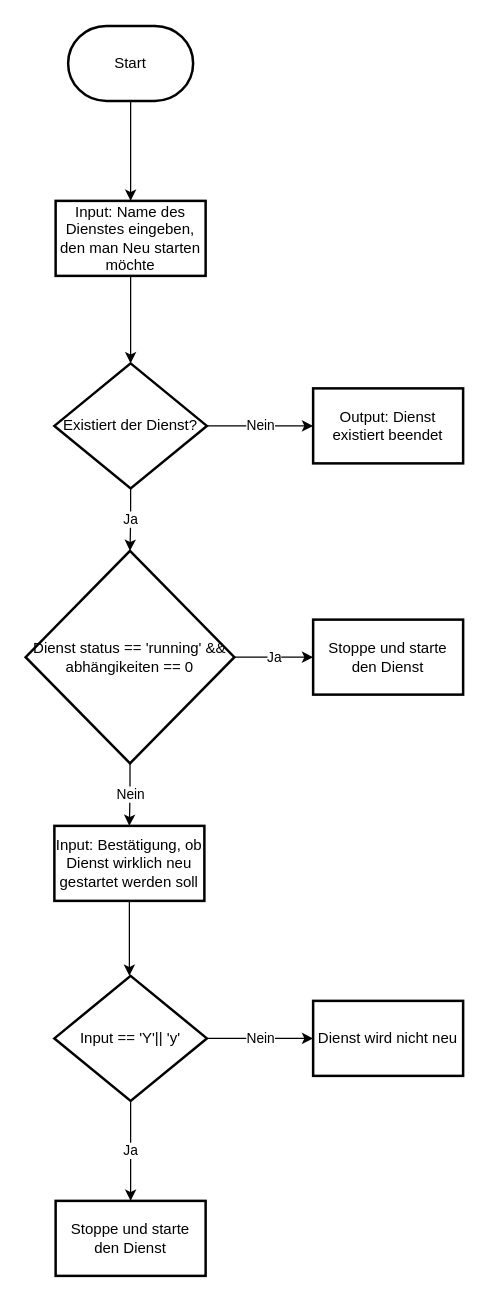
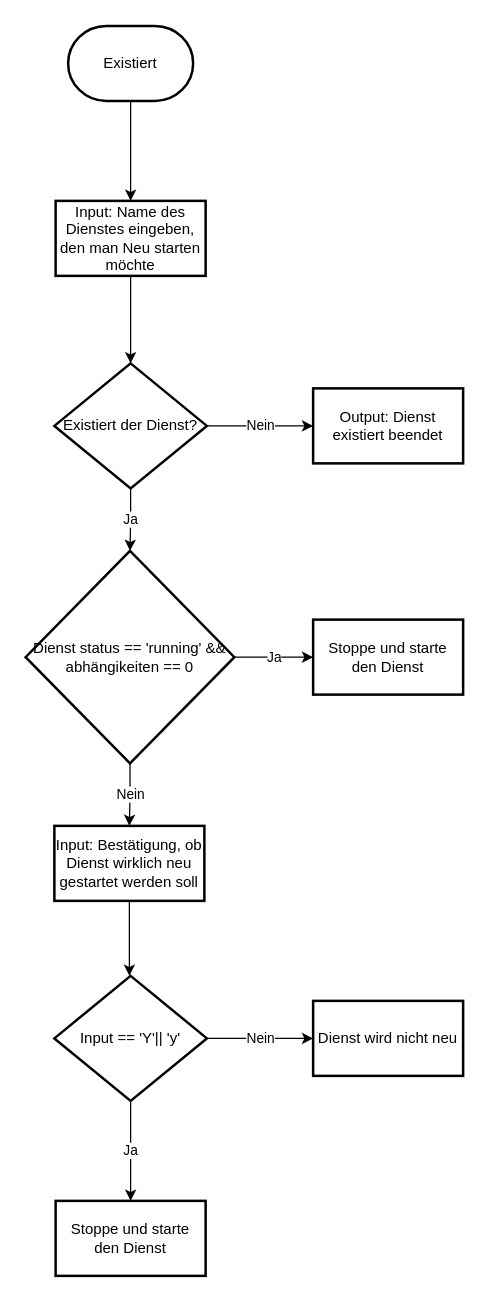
node "Start": label "Start" -> "Existiert"
